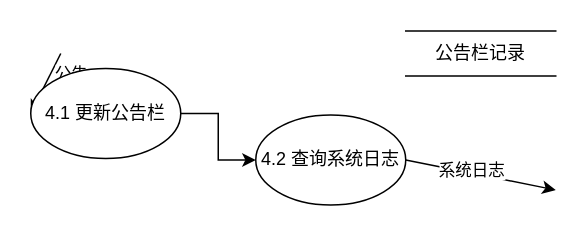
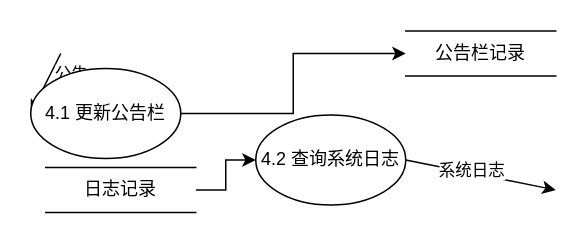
edge "4.1 更新公告栏" -> "4.2 查询系统日志": now "4.1 更新公告栏" -> "公告栏记录"
node "日志记录": added
edge "日志记录" -> "4.2 查询系统日志": added
